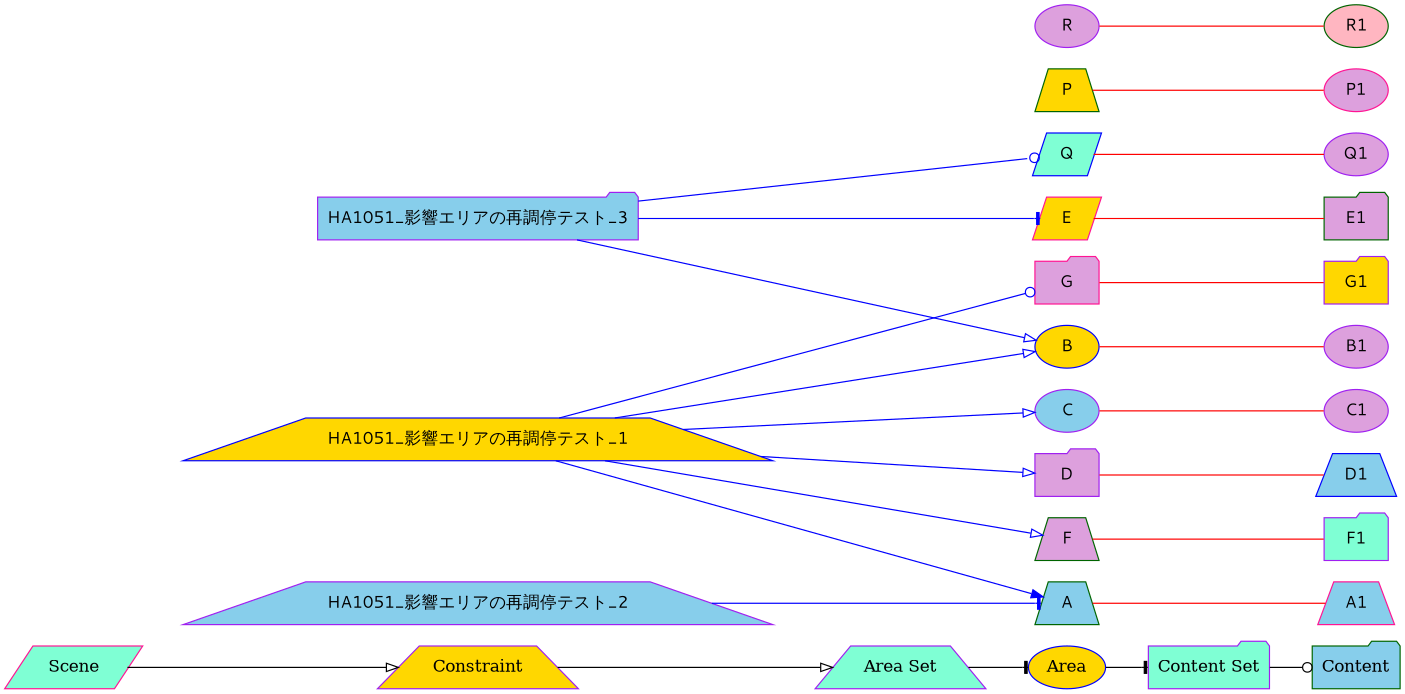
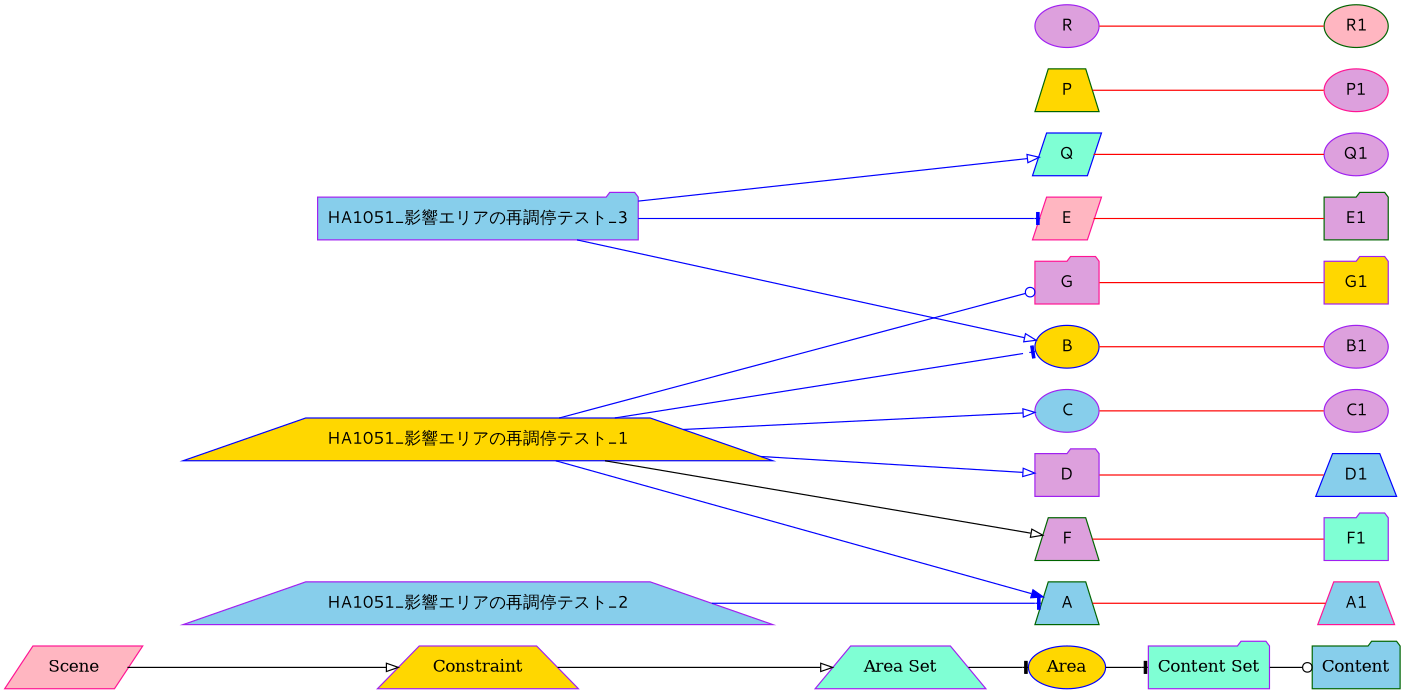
edge "HA1051_影響エリアの再調停テスト_3" -> "Q": arrowhead odot -> onormal
node "E": fillcolor gold -> lightpink
edge "HA1051_影響エリアの再調停テスト_1" -> "B": arrowhead onormal -> tee
edge "HA1051_影響エリアの再調停テスト_1" -> "F": color blue -> black
node "Scene": fillcolor aquamarine -> lightpink
